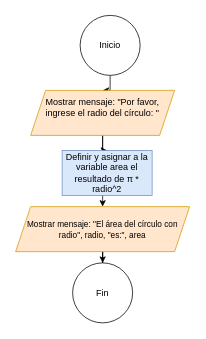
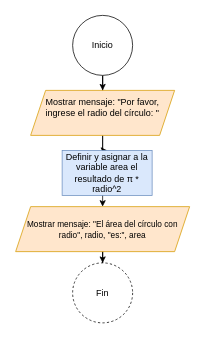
node "Inicio": moved (110, 45) -> (102, 45)
node "Fin": style solid -> dashed
